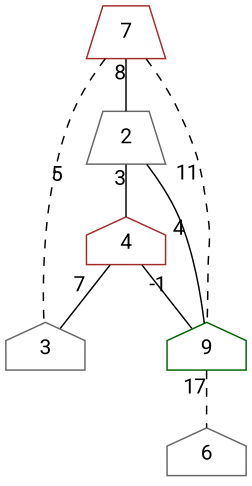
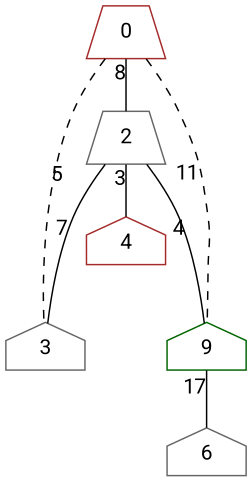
node "7": label "7" -> "0"
edge "4" -- "3": now "2" -- "3"
edge "4" -- "9": removed, label "-1"
edge "9" -- "6": style dashed -> solid
